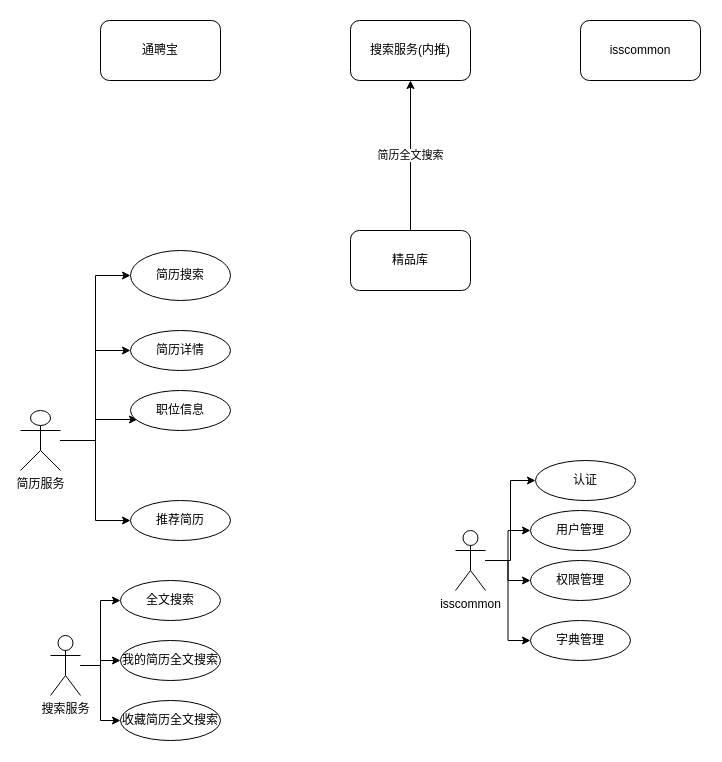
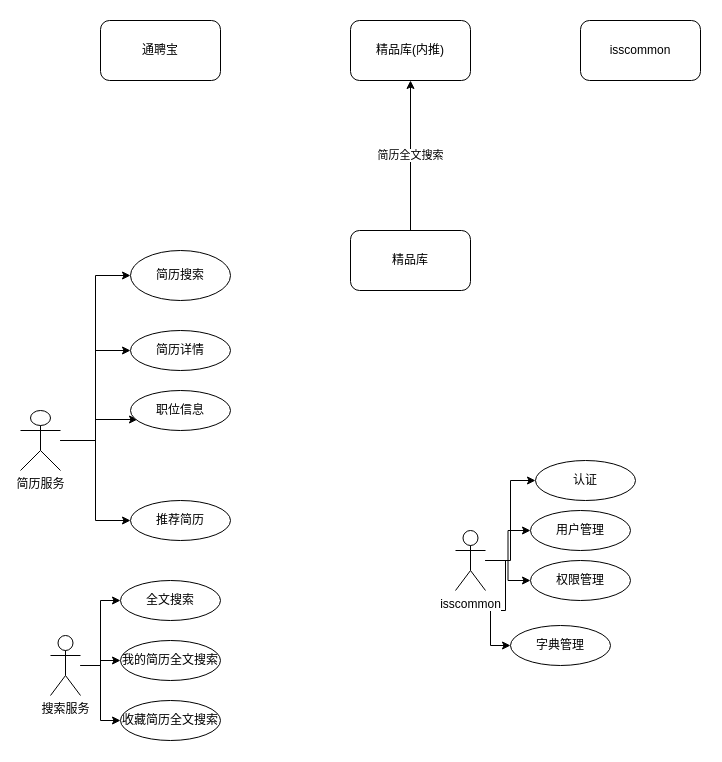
node "搜索服务(内推)": label "搜索服务(内推)" -> "精品库(内推)"
node "字典管理": moved (581, 641) -> (561, 646)
